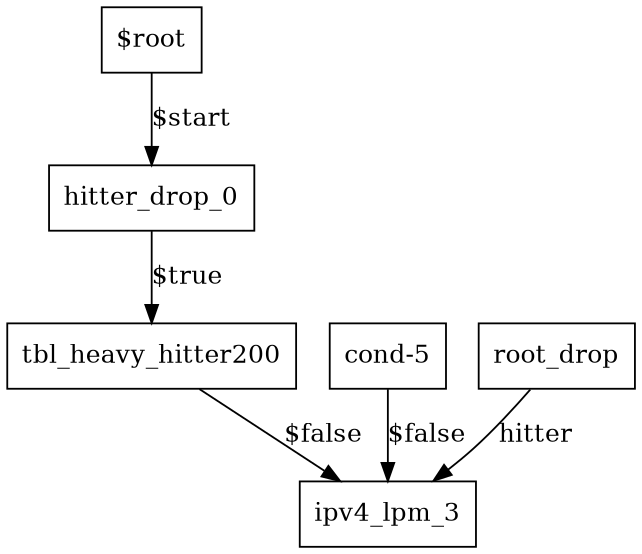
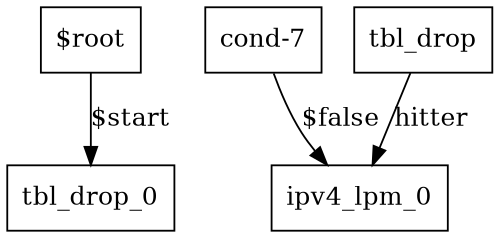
node "hitter_drop_0": label "hitter_drop_0" -> "tbl_drop_0"
node "tbl_heavy_hitter200": removed
node "cond-5": label "cond-5" -> "cond-7"
node "root_drop": label "root_drop" -> "tbl_drop"
node "ipv4_lpm_3": label "ipv4_lpm_3" -> "ipv4_lpm_0"
